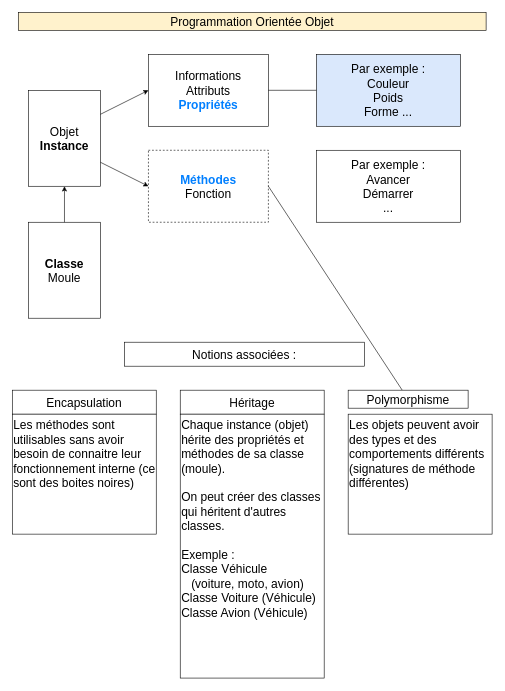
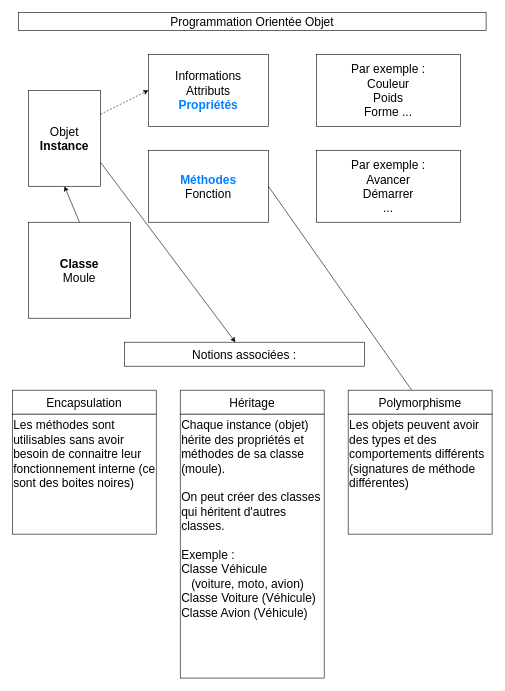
node "Programmation Orientée Objet": fillcolor #fff2cc -> #ffffff
edge "Informations Attributs Propriétés" -- "Par exemple : Couleur Poids Forme ...": removed
node "Par exemple : Couleur Poids Forme ...": fillcolor #dae8fc -> #ffffff
edge "Objet Instance" -> "Informations Attributs Propriétés": style solid -> dashed
edge "Objet Instance" -> "Méthodes Fonction": now "Objet Instance" -> "Notions associées :"
node "Méthodes Fonction": style dashed -> solid
node "Classe Moule": size 72x96 -> 102x96
node "Polymorphisme": size 120x18 -> 144x24
